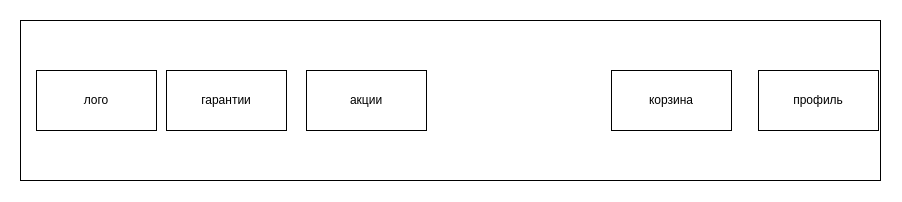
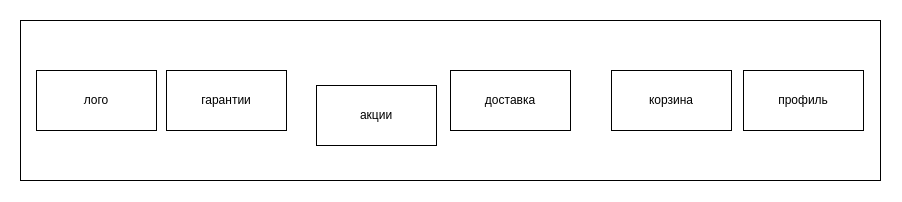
node "акции": moved (367, 101) -> (377, 116)
node "доставка": added
node "профиль": moved (819, 101) -> (804, 101)
